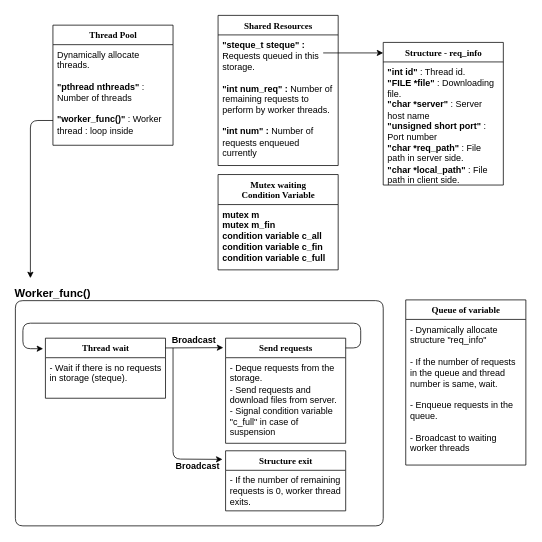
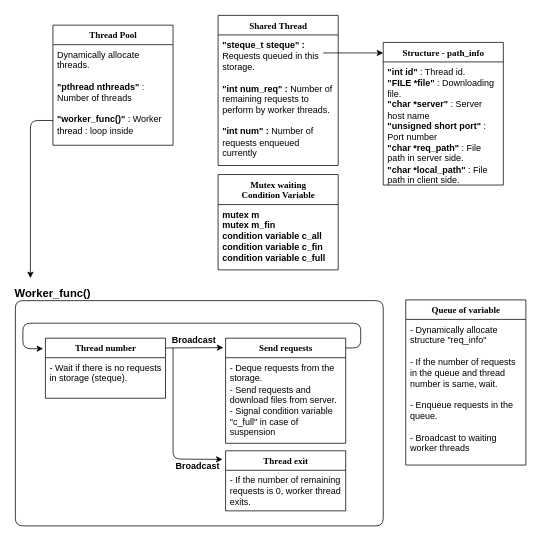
node "Shared Resources": label "Shared Resources" -> "Shared Thread"
node "Structure - req_info": label "Structure - req_info" -> "Structure - path_info"
node "Thread wait": label "Thread wait" -> "Thread number"
node "Structure exit": label "Structure exit" -> "Thread exit"
